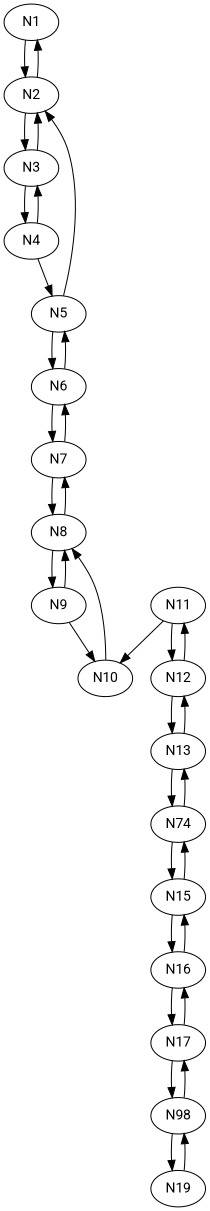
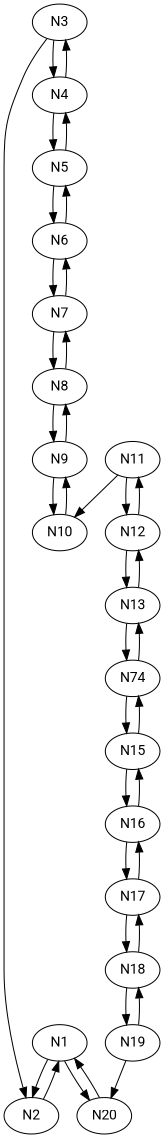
edge "N2" -> "N3": removed
edge "N5" -> "N2": now "N5" -> "N4"
edge "N10" -> "N8": now "N10" -> "N9"
node "N20": added
node "N98": label "N98" -> "N18"
